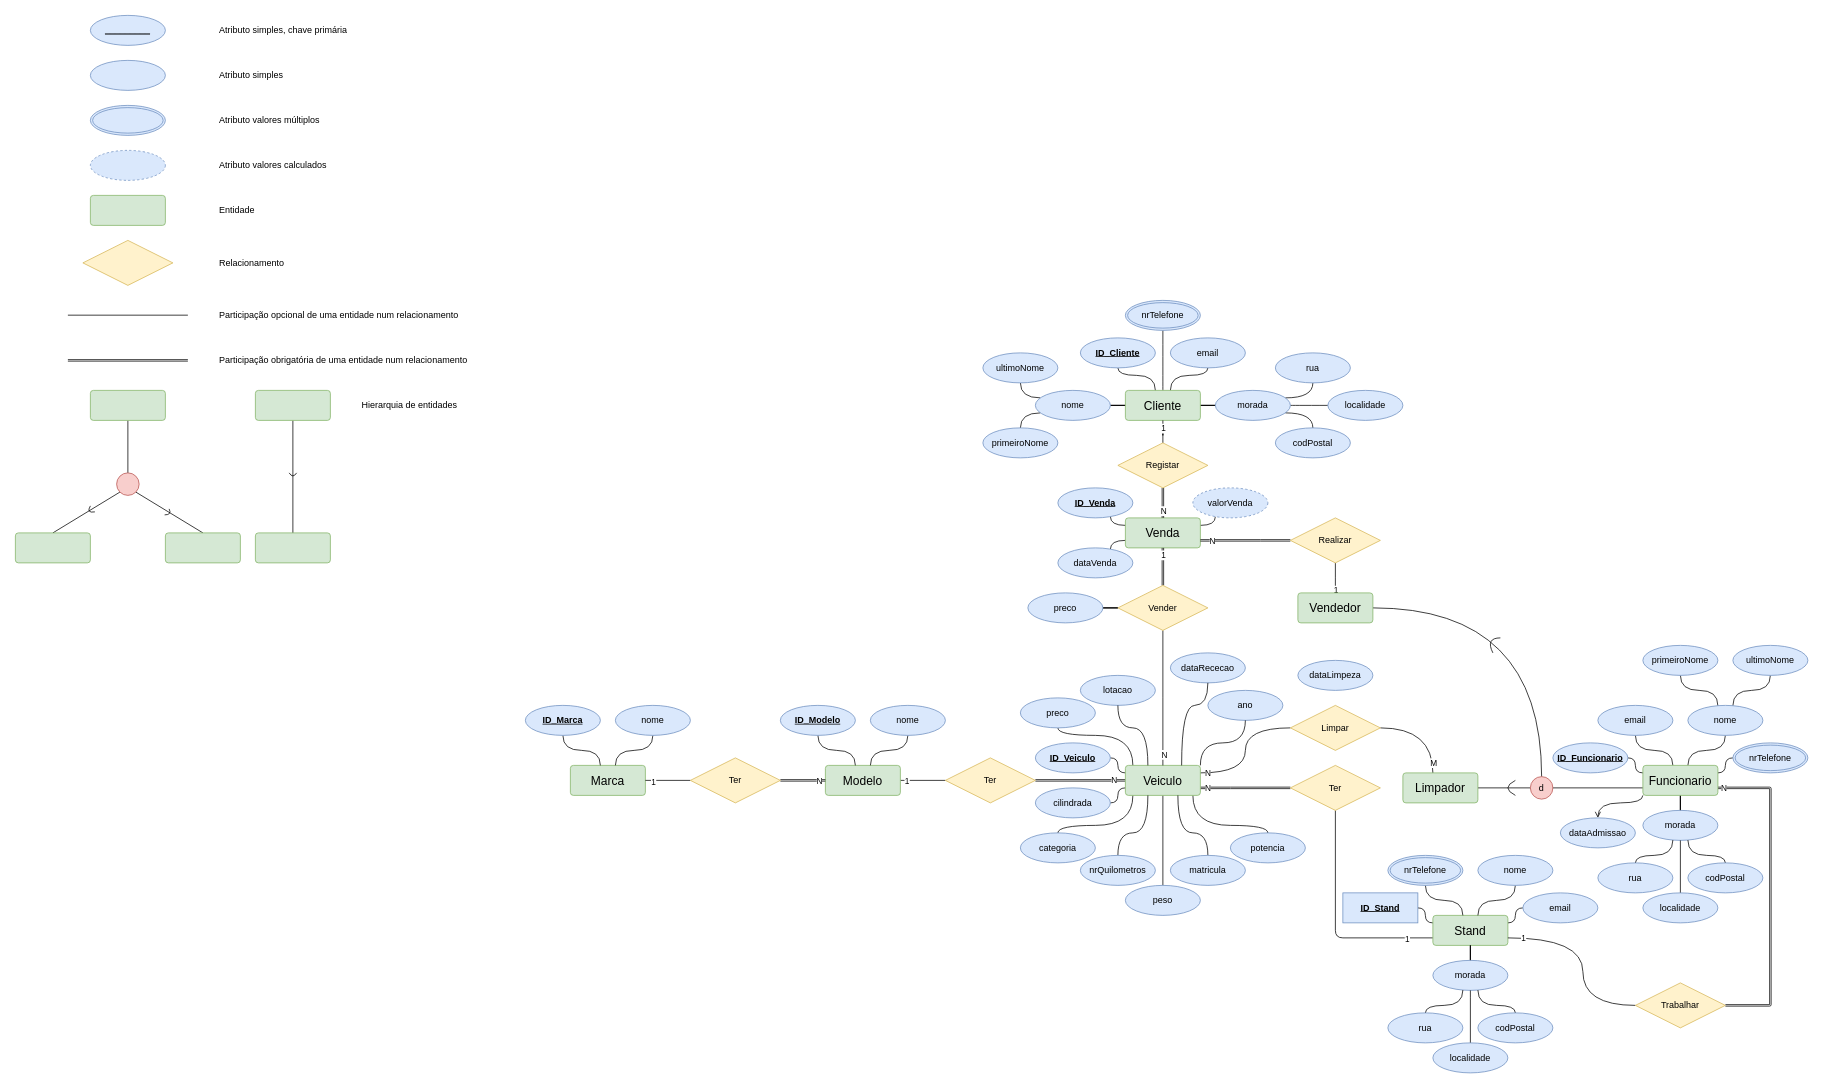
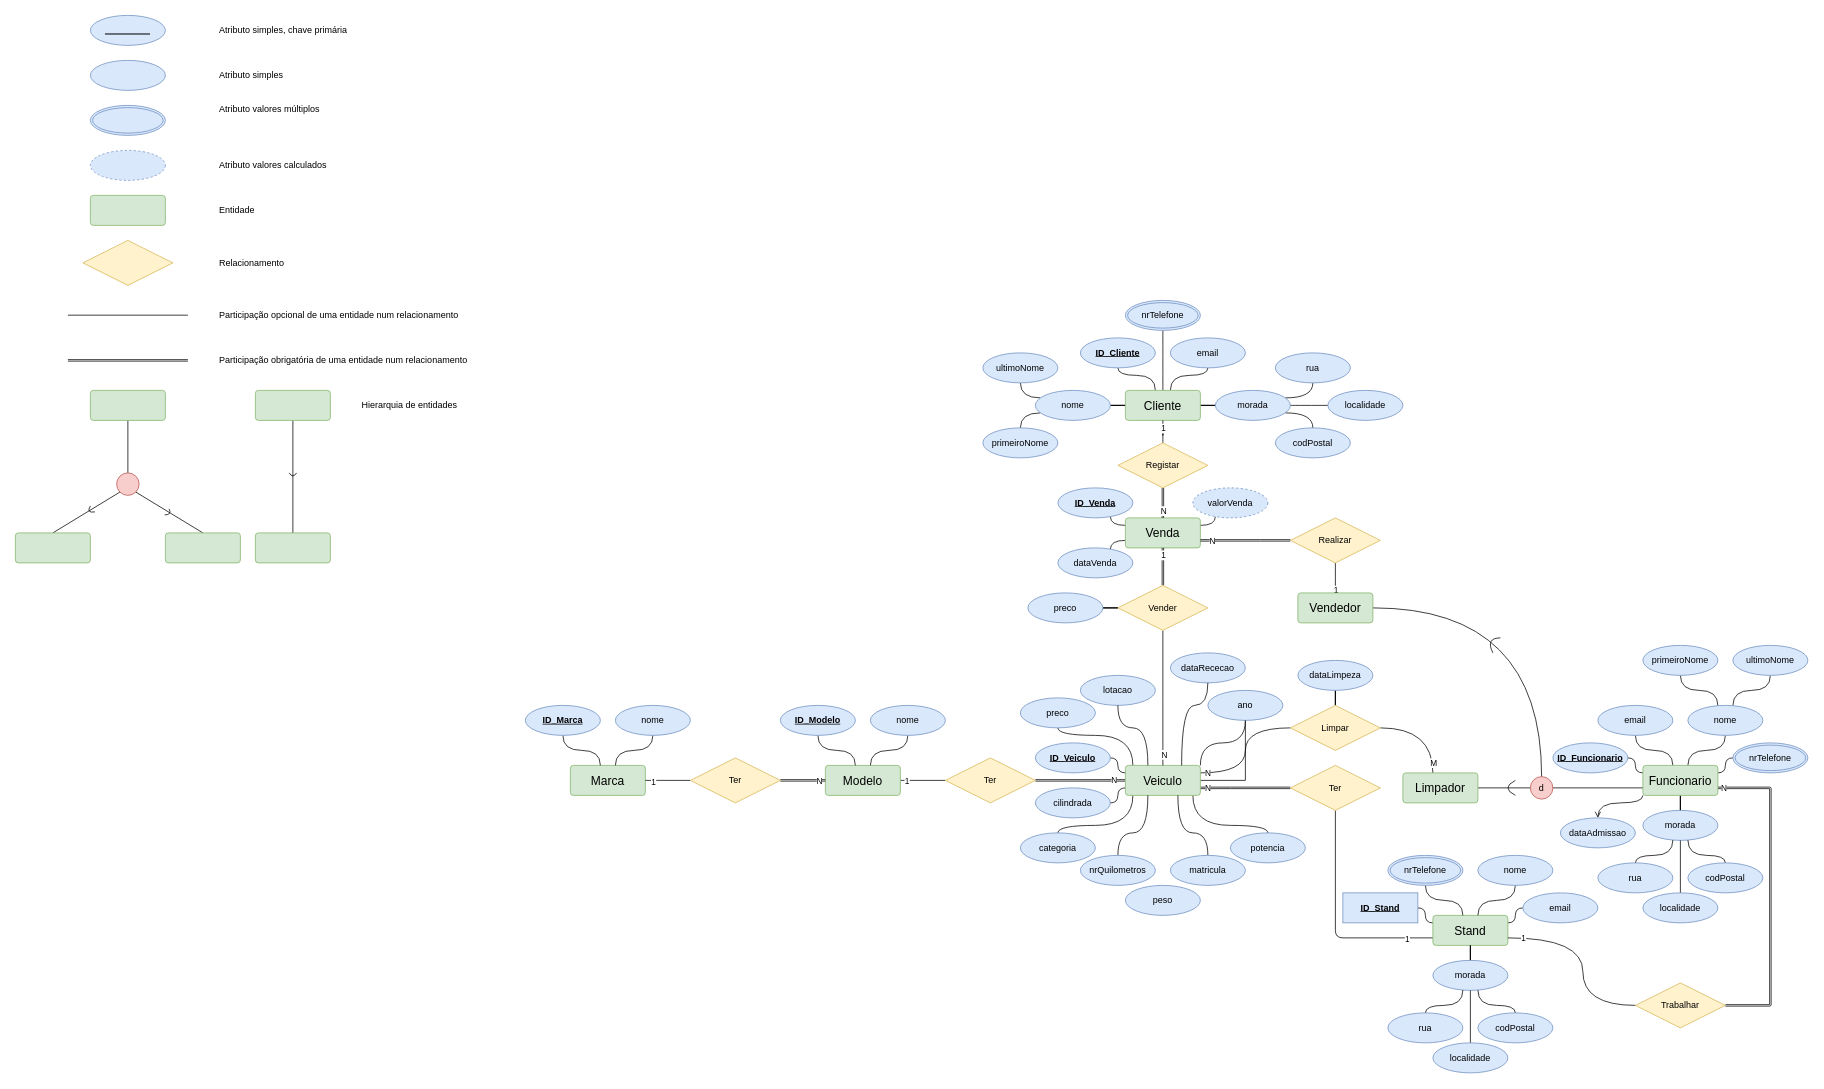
node "Atributo valores múltiplos": moved (308, 120) -> (308, 109)
edge "dataLimpeza" -- "Limpar": added
edge "Veiculo" -- "peso": now "Veiculo" -- "ano"
